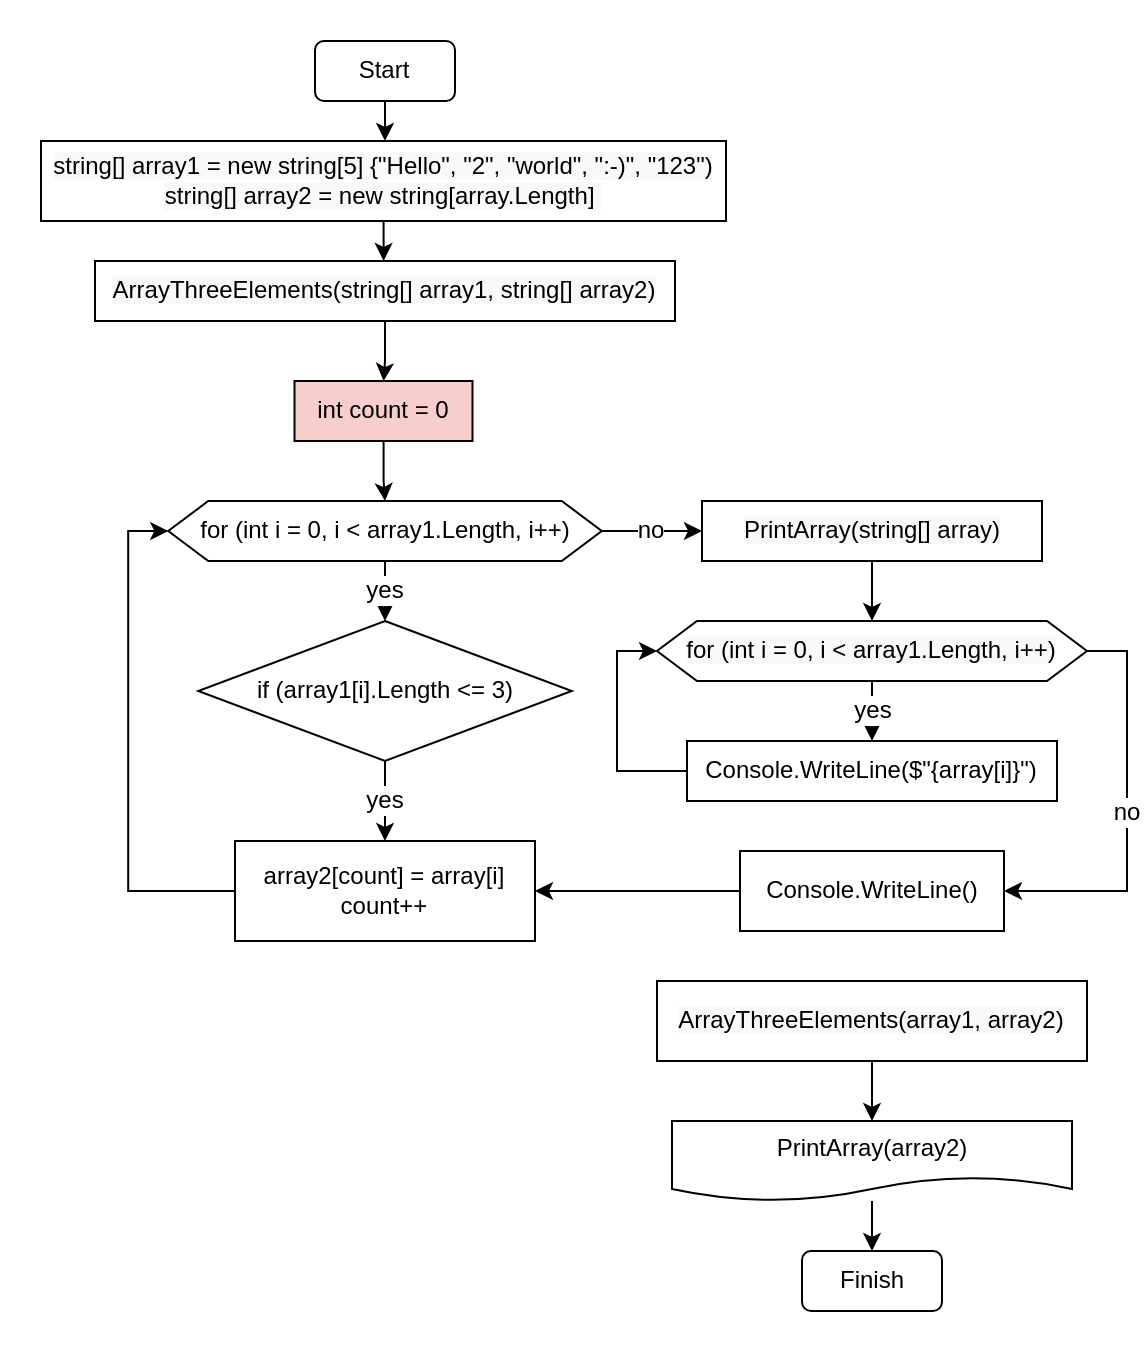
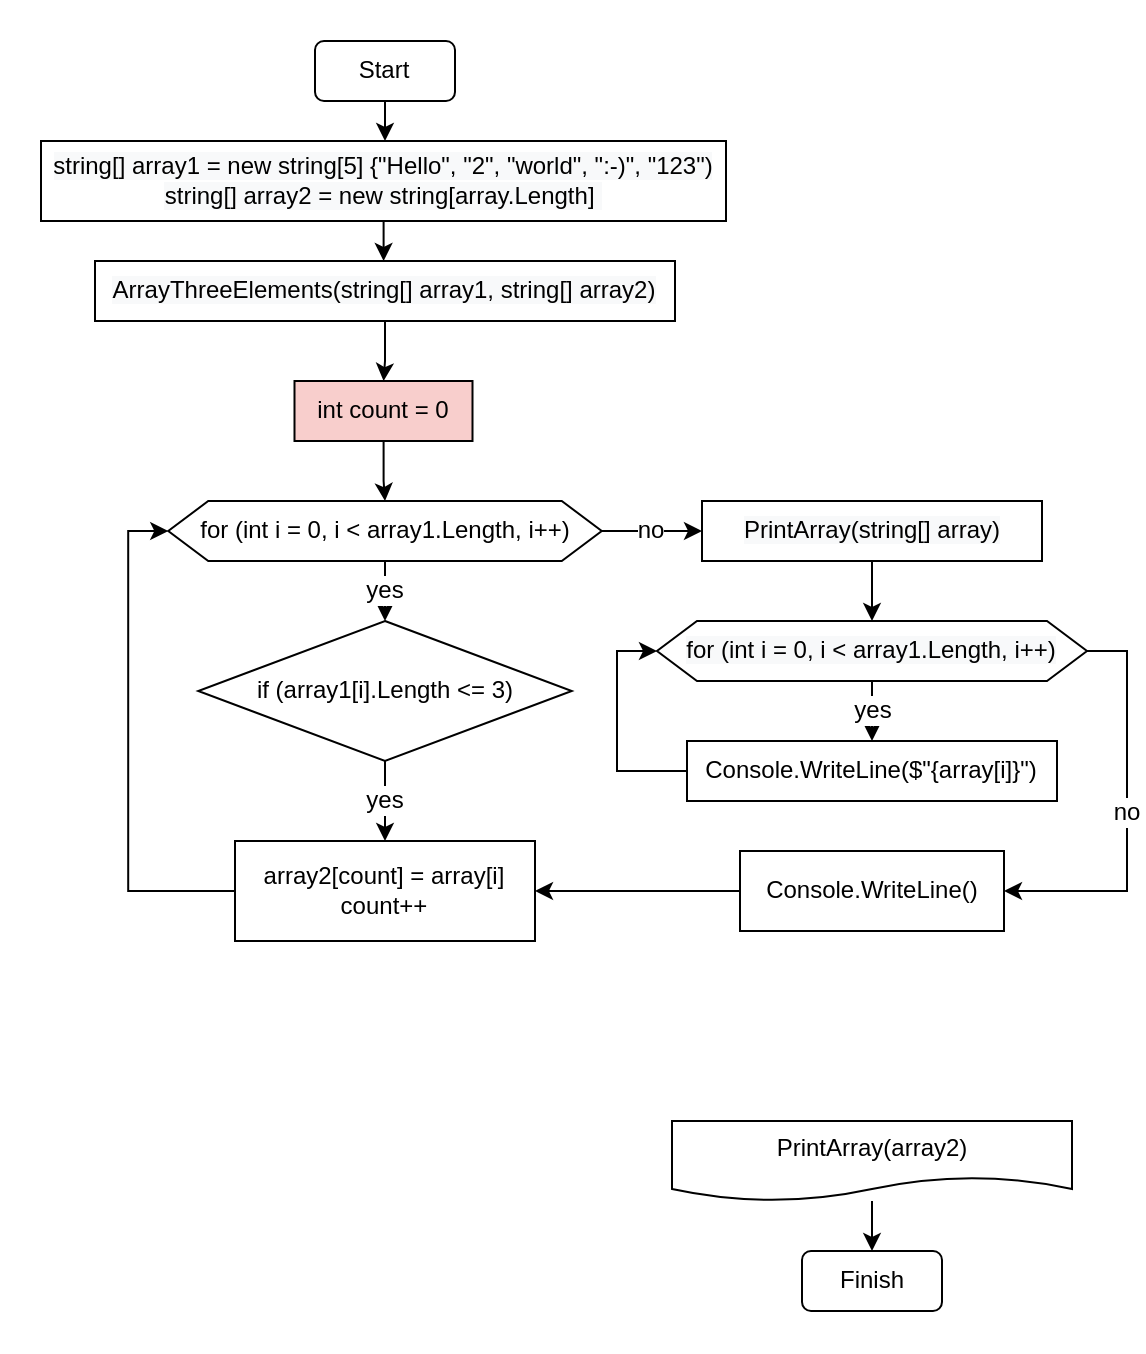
node "ArrayThreeElements(array1, array2)": removed
edge "ArrayThreeElements(array1, array2)" -> "PrintArray(array2)": removed
